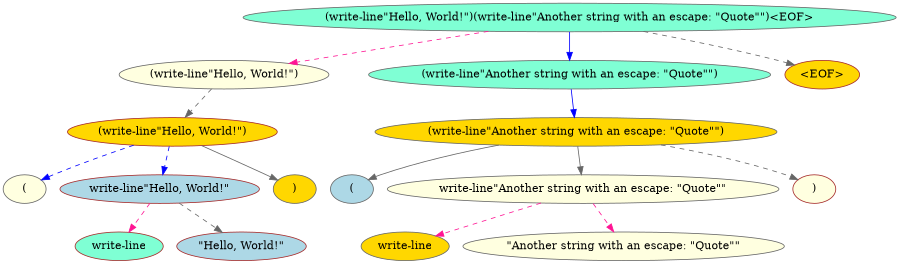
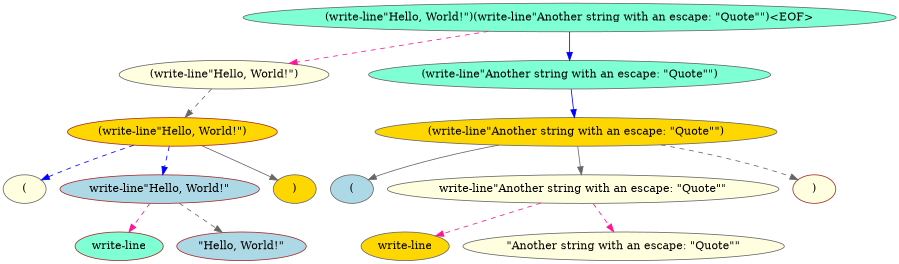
node "<EOF>": removed
